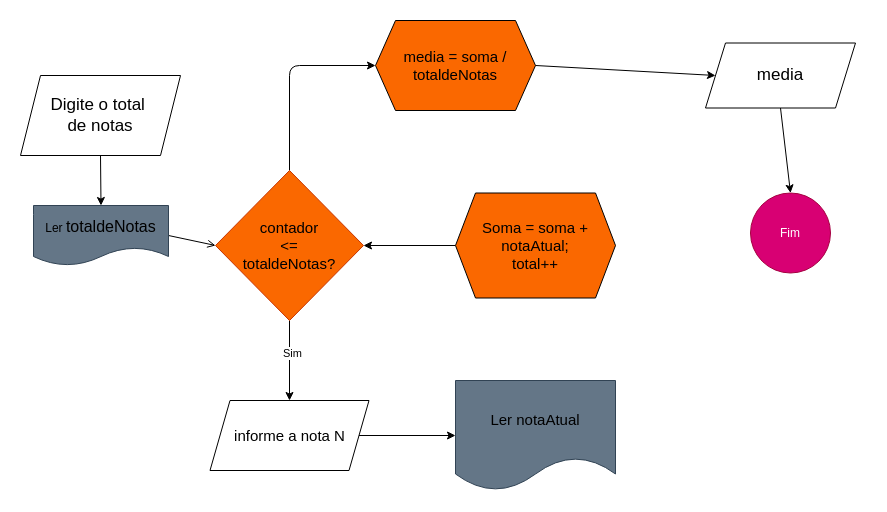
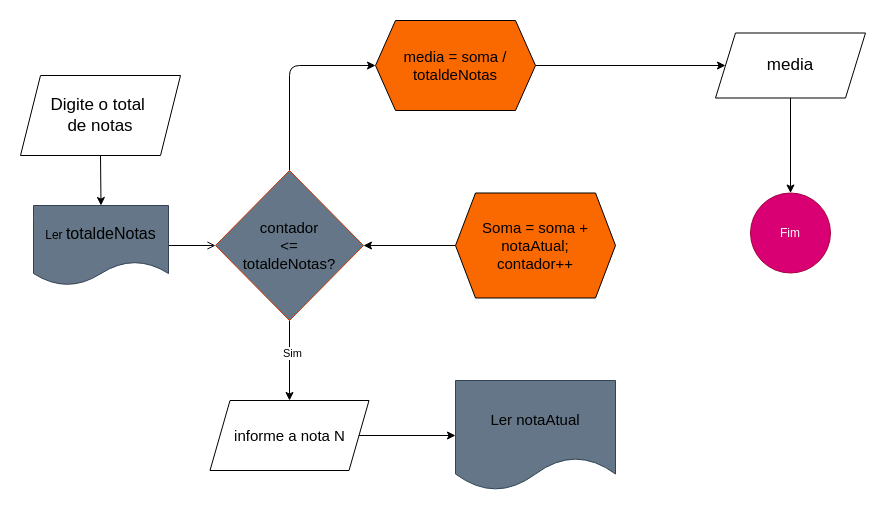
node "media": moved (781, 76) -> (791, 66)
node "Ler totaldeNotas": size 135x60 -> 135x80
node "contador <= totaldeNotas?": fillcolor #fa6800 -> #647687
node "Soma = soma + notaAtual; total++": label "Soma = soma + notaAtual; total++" -> "Soma = soma + notaAtual; contador++"
